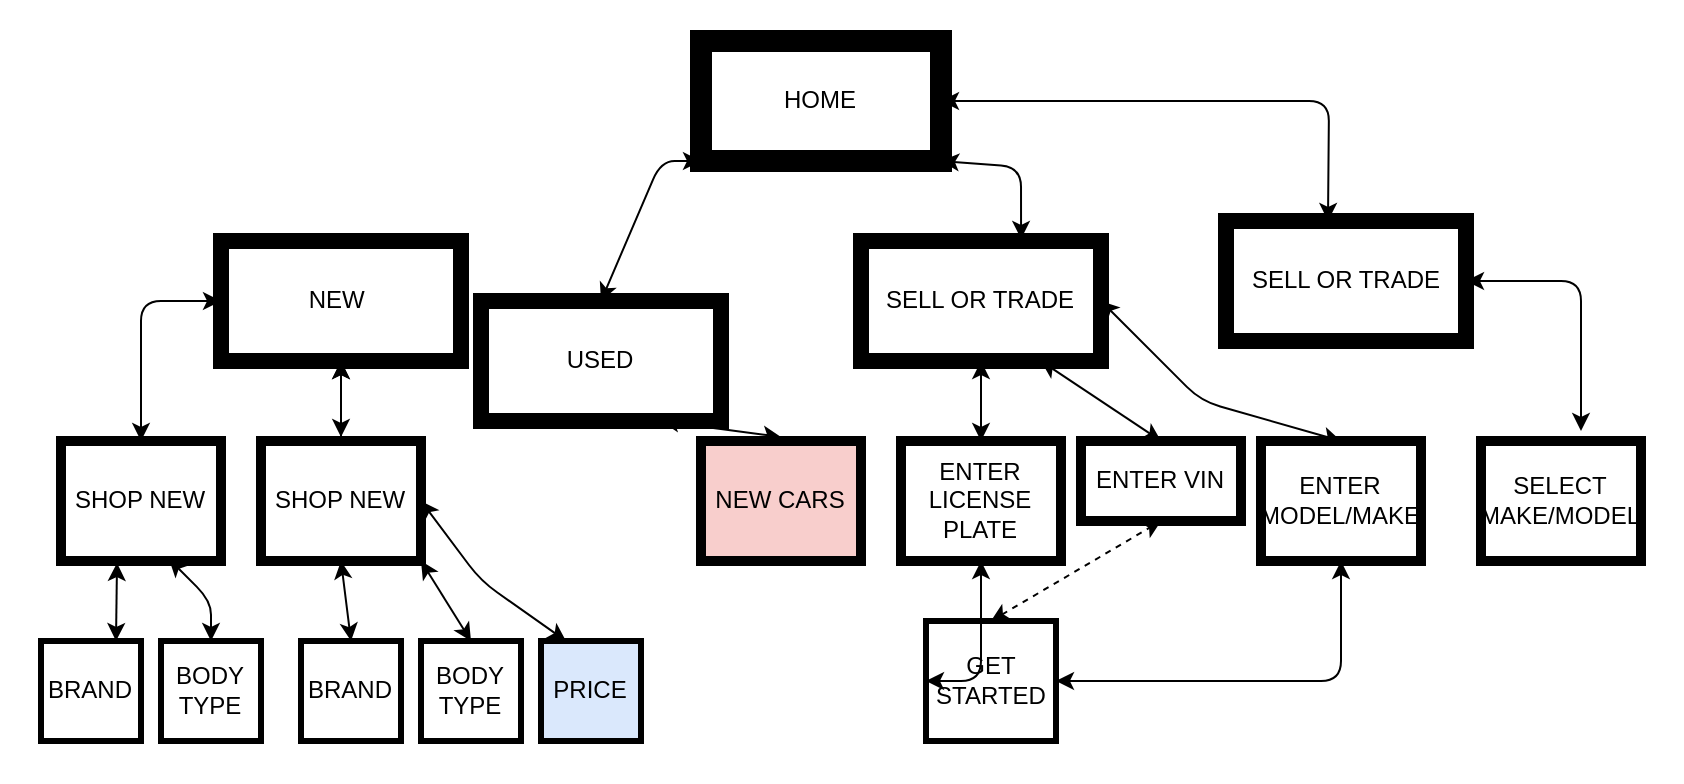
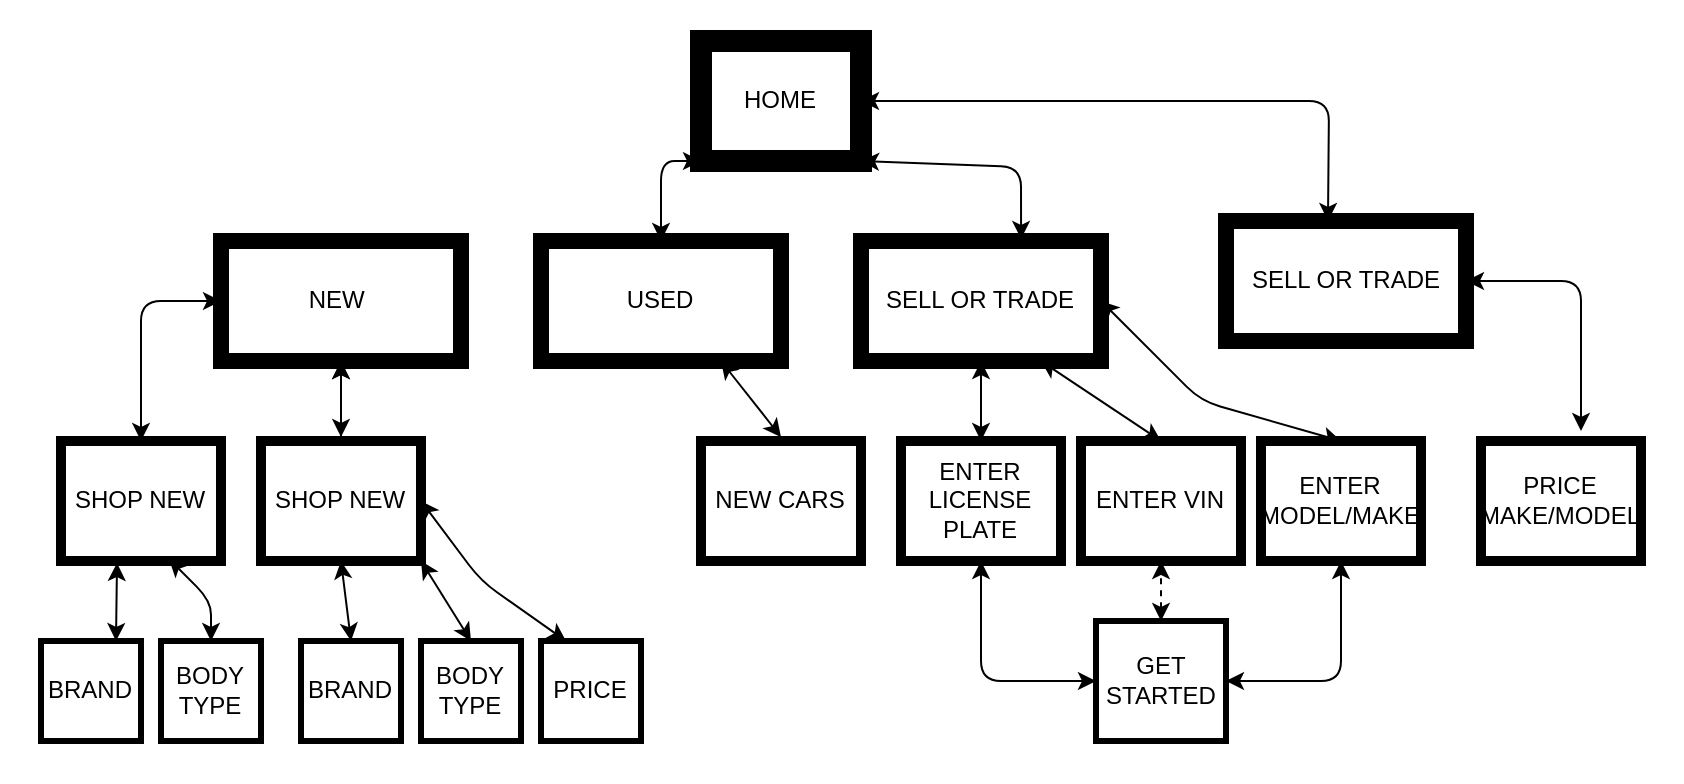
node "HOME": size 240x120 -> 160x120
node "USED": moved (601, 361) -> (661, 301)
node "ENTER VIN": size 160x80 -> 160x120
node "NEW CARS": fillcolor #f8cecc -> #ffffff
node "SELECT MAKE/MODEL": label "SELECT MAKE/MODEL" -> "PRICE MAKE/MODEL"
node "GET STARTED": moved (991, 681) -> (1161, 681)
node "PRICE": fillcolor #dae8fc -> #ffffff
